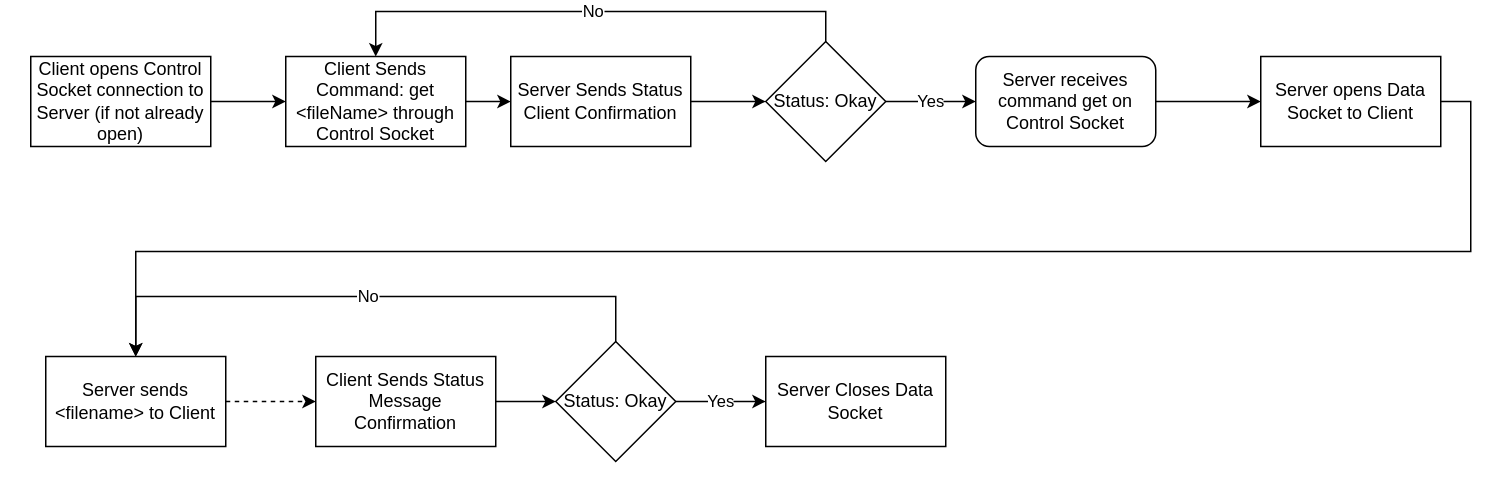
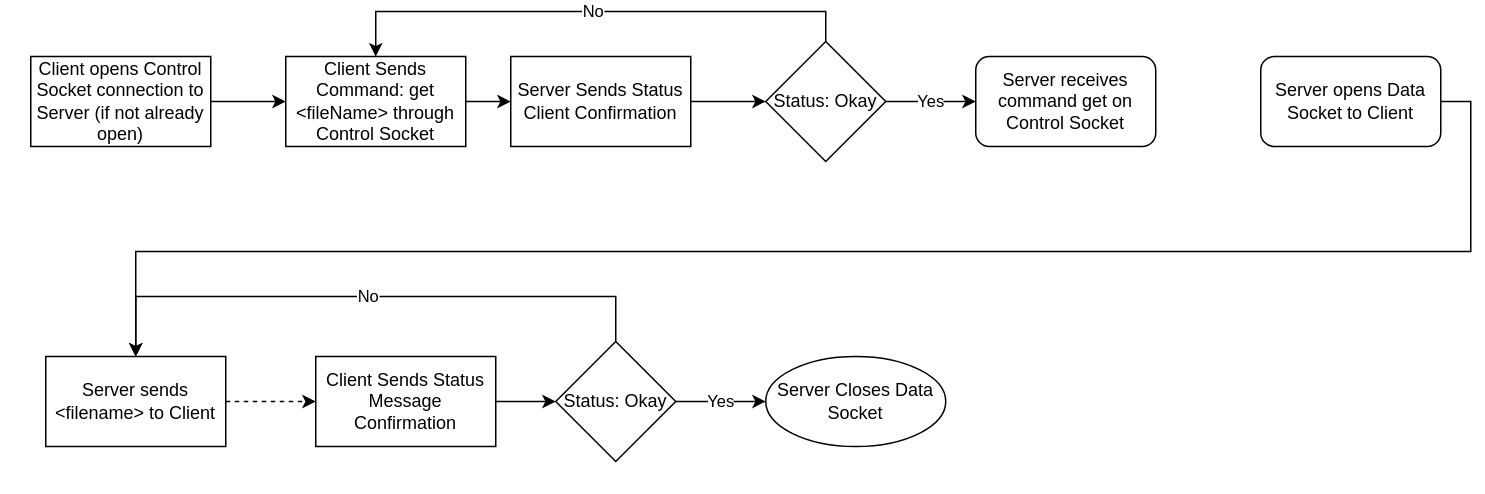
edge "Server receives command get on Control Socket" -> "Server opens Data Socket to Client": removed
node "Server opens Data Socket to Client": shape rectangle -> rounded rectangle
node "Server Closes Data Socket": shape rectangle -> ellipse
